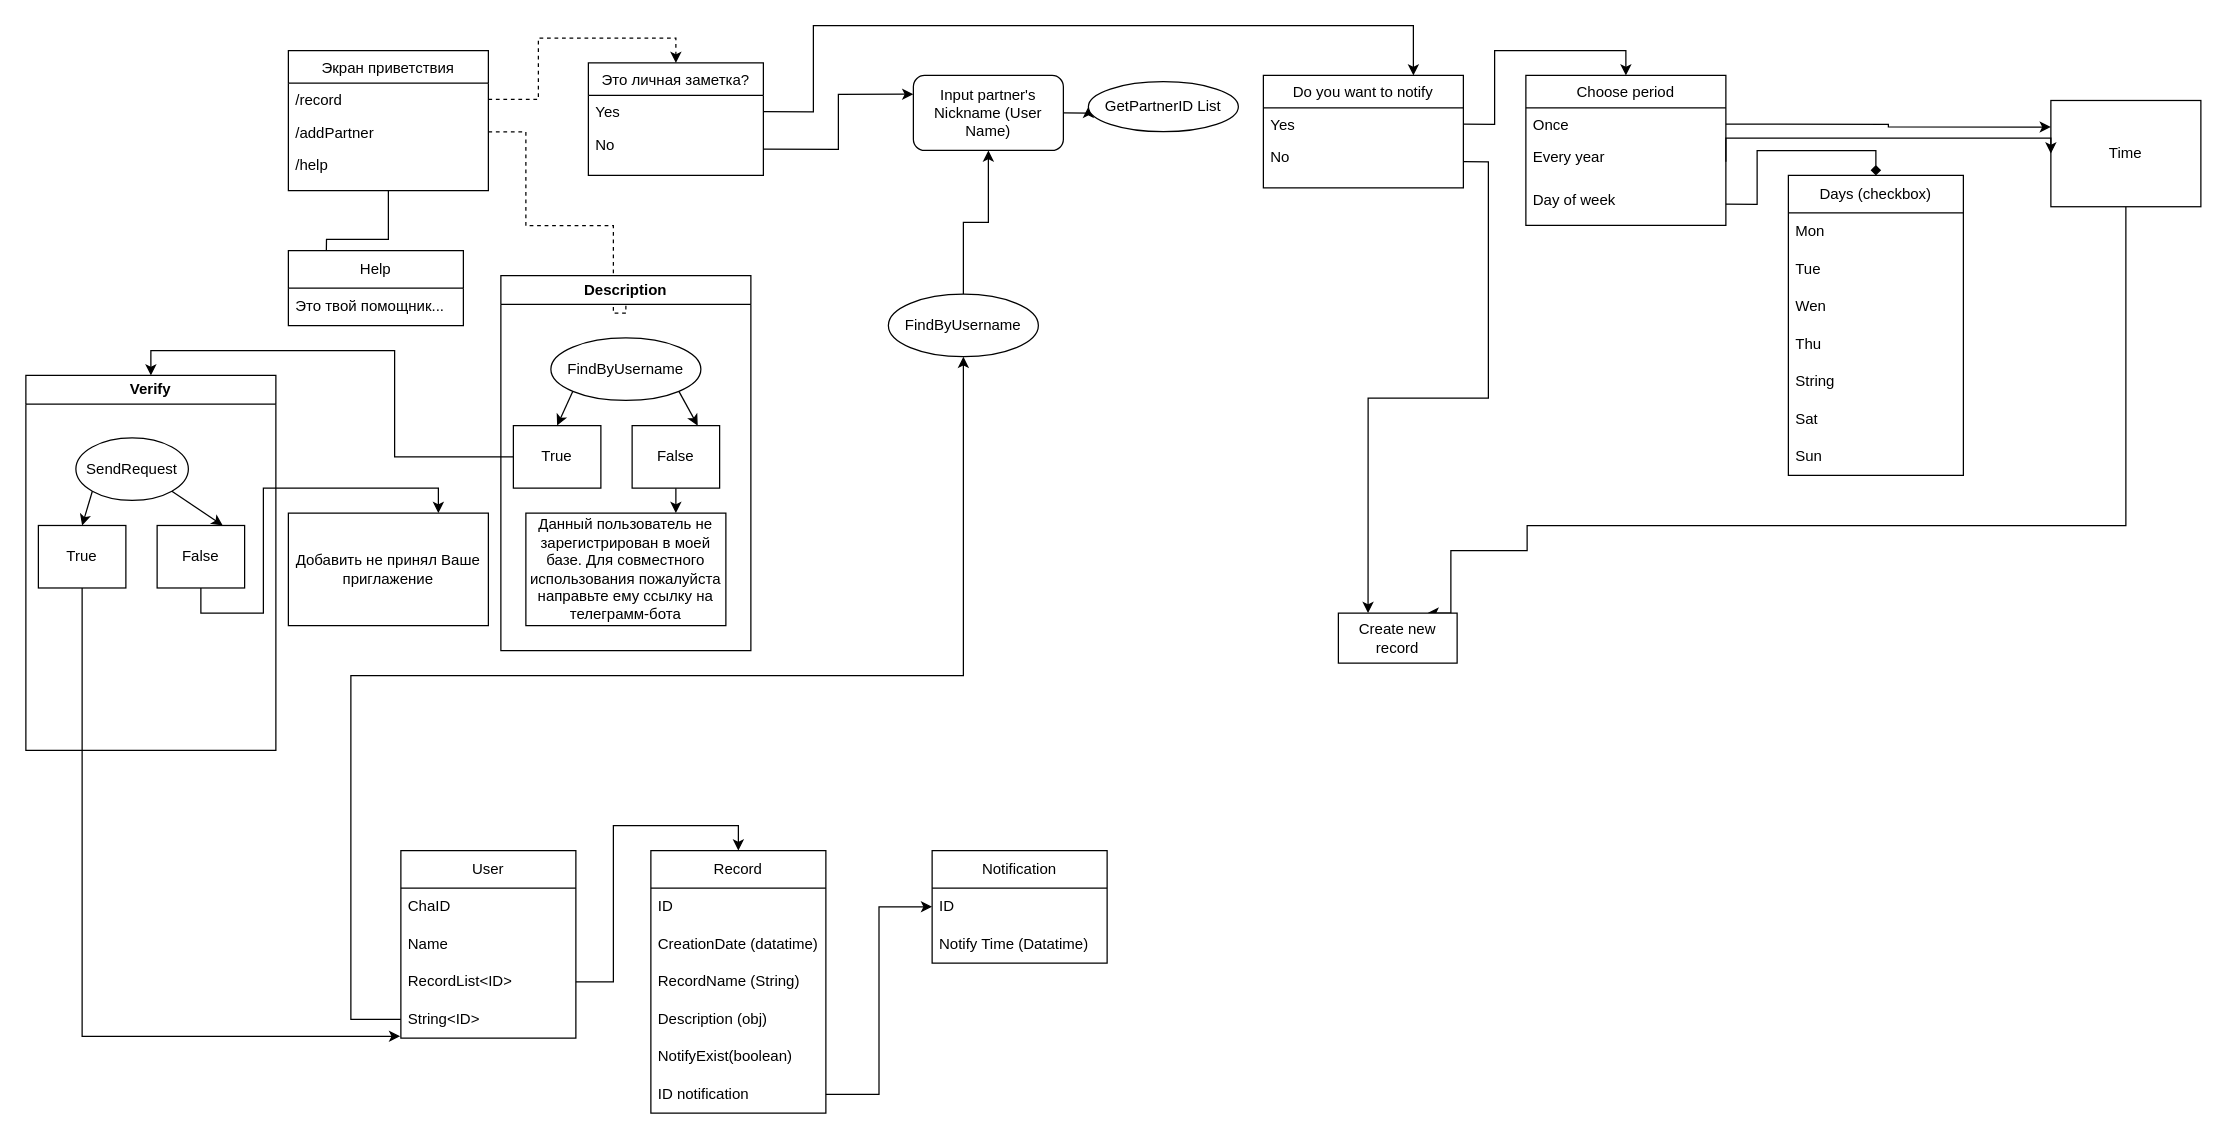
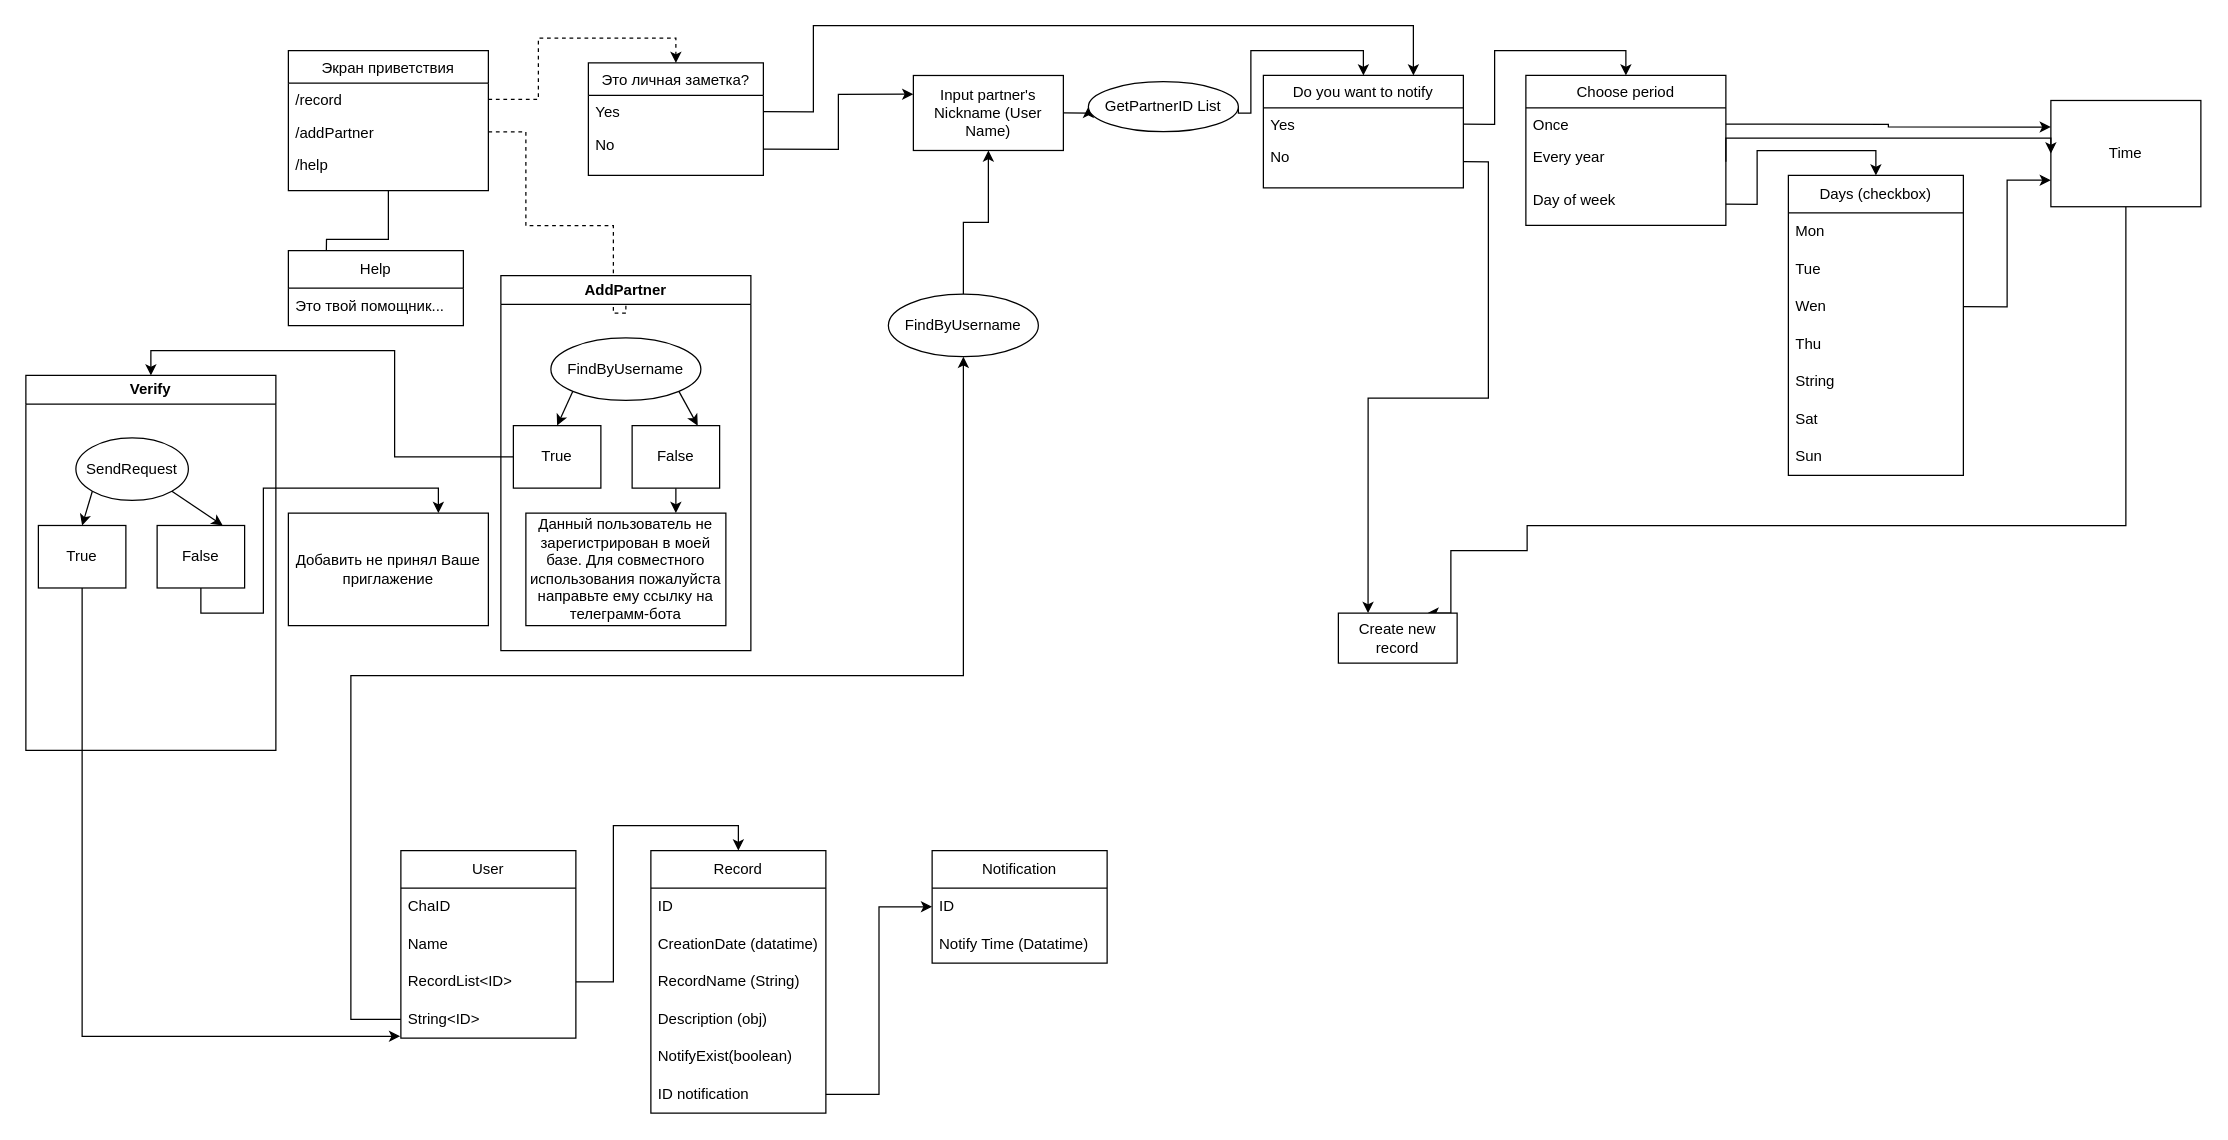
edge "GetPartnerID List" -> "Do you want to notify": added
node "Input partner's Nickname (User Name)": shape rounded rectangle -> rectangle
edge "Day of week" -> "Days (checkbox)": arrowhead diamond -> classic
edge "Wen" -> "Time": added
node "Description": label "Description" -> "AddPartner"
